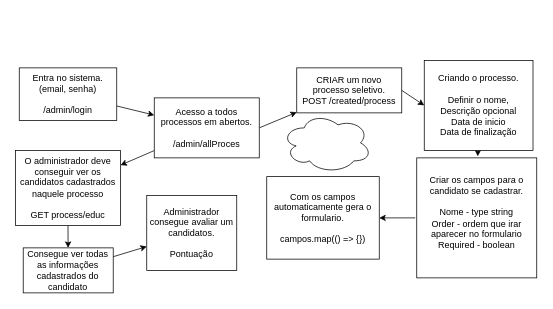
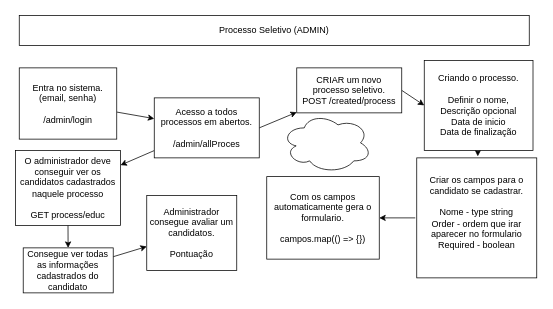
node "Processo Seletivo (ADMIN)": added
node "Entra no sistema. (email, senha) /admin/login": size 98x53 -> 98x71
